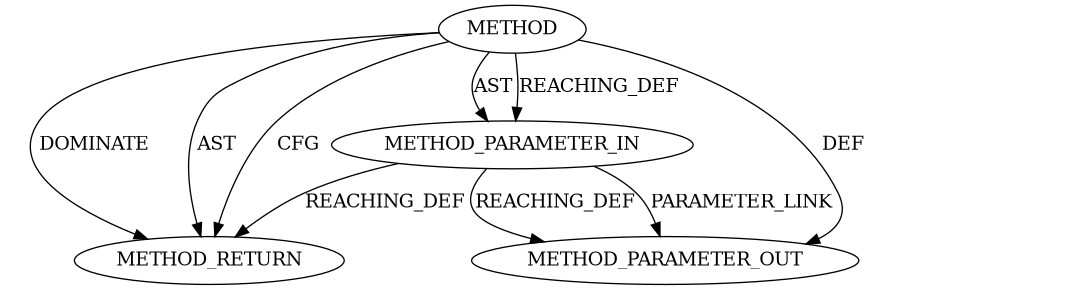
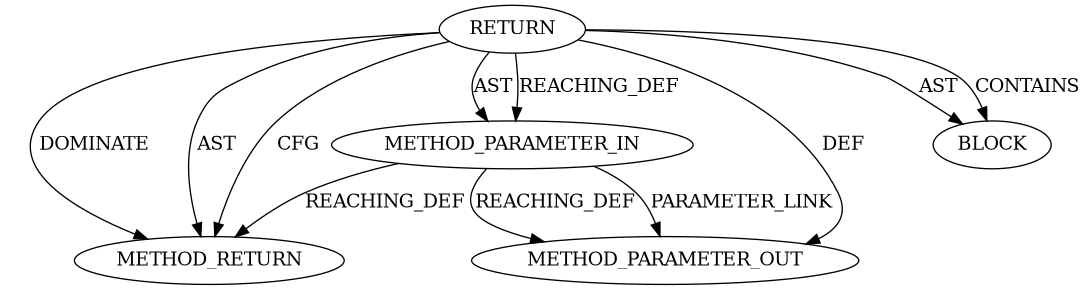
node "METHOD": label "METHOD" -> "RETURN"
node "BLOCK": added
